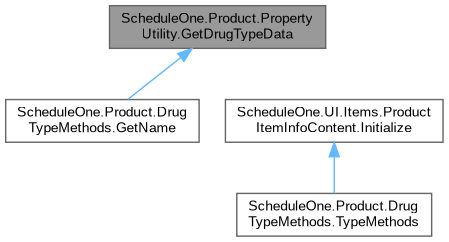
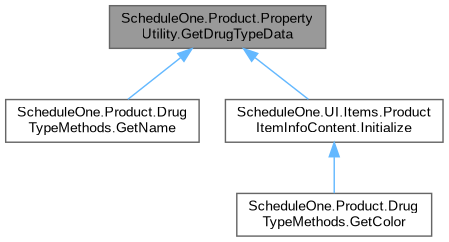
edge "ScheduleOne.UI.Items.Product ItemInfoContent.Initialize" -> "ScheduleOne.Product.Property Utility.GetDrugTypeData": added
node "ScheduleOne.Product.Drug TypeMethods.TypeMethods": label "ScheduleOne.Product.Drug TypeMethods.TypeMethods" -> "ScheduleOne.Product.Drug TypeMethods.GetColor"
